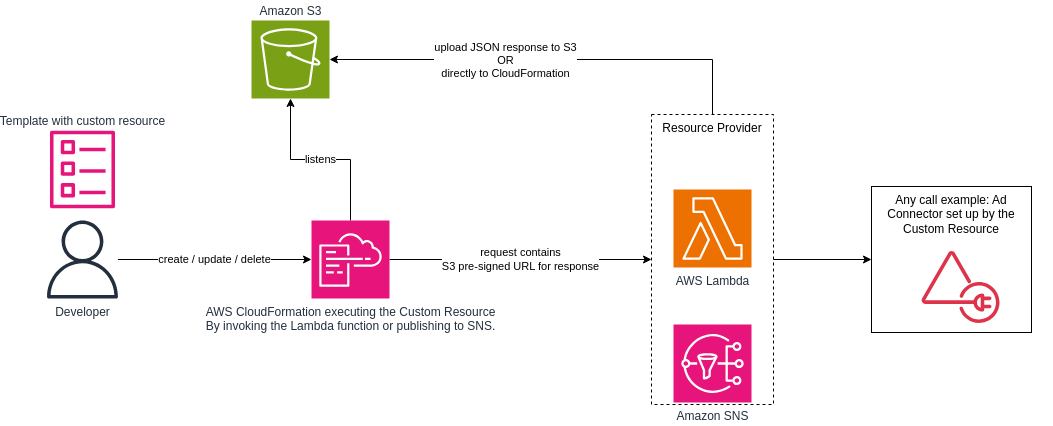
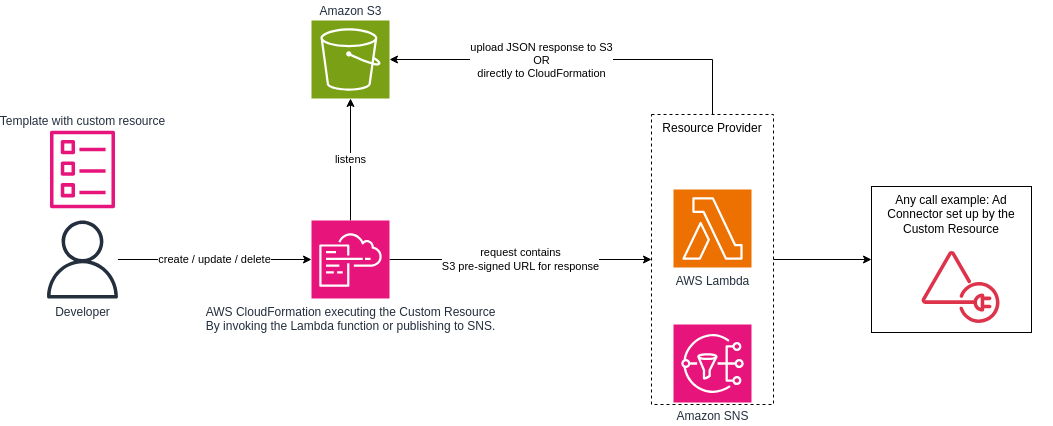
node "Amazon S3": moved (291, 60) -> (351, 60)
